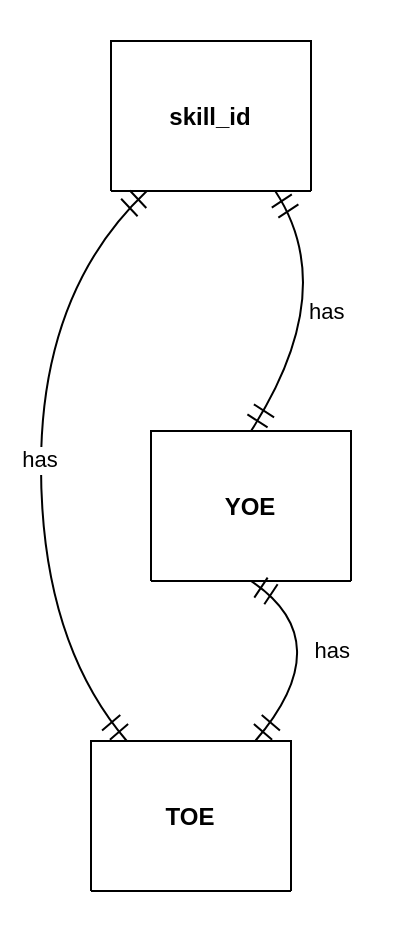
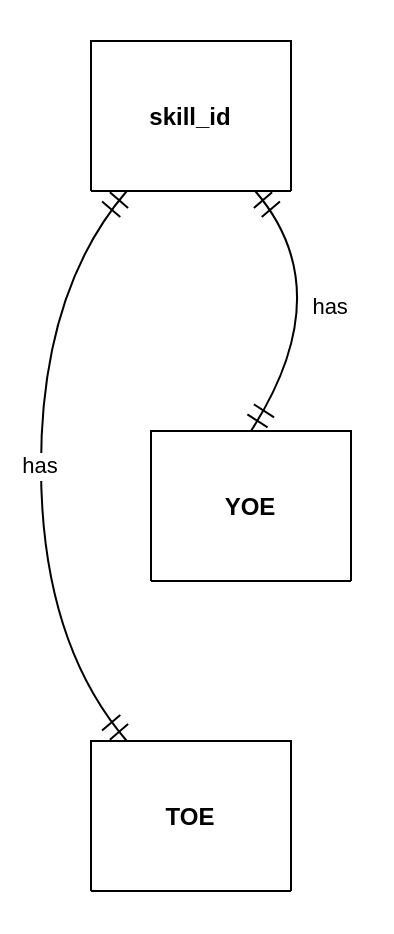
node "skill_id": moved (211, 116) -> (191, 116)
edge "YOE" -- "TOE": removed, label "has"
